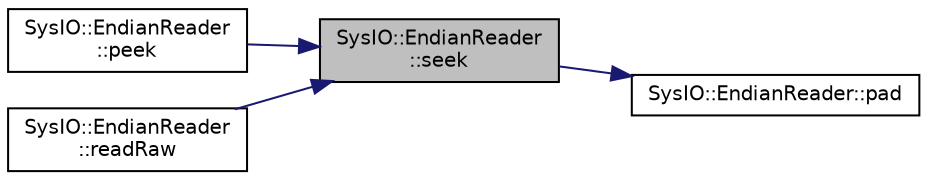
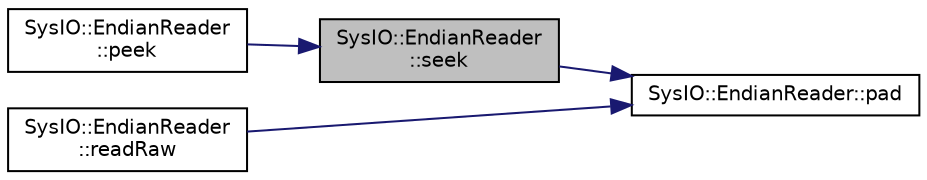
edge "SysIO::EndianReader ::readRaw" -> "SysIO::EndianReader ::seek": now "SysIO::EndianReader ::readRaw" -> "SysIO::EndianReader::pad"
